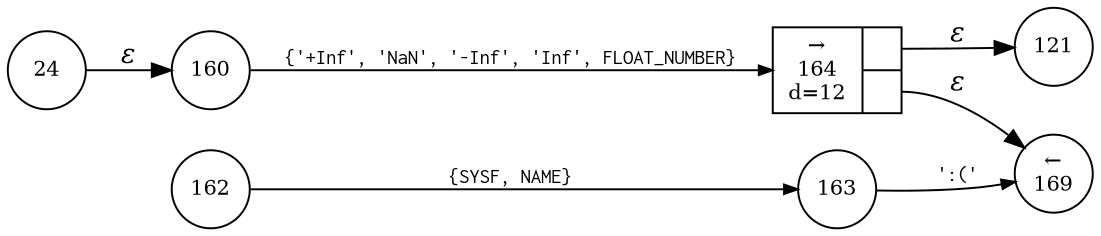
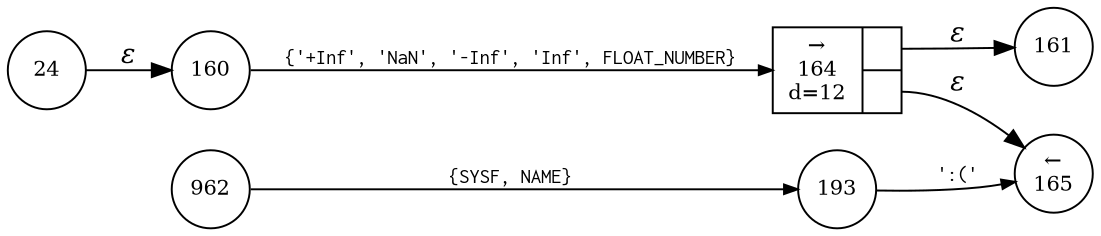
node "121": label "121" -> "161"
node "← 169": label "← 169" -> "← 165"
node "162": label "162" -> "962"
node "163": label "163" -> "193"
